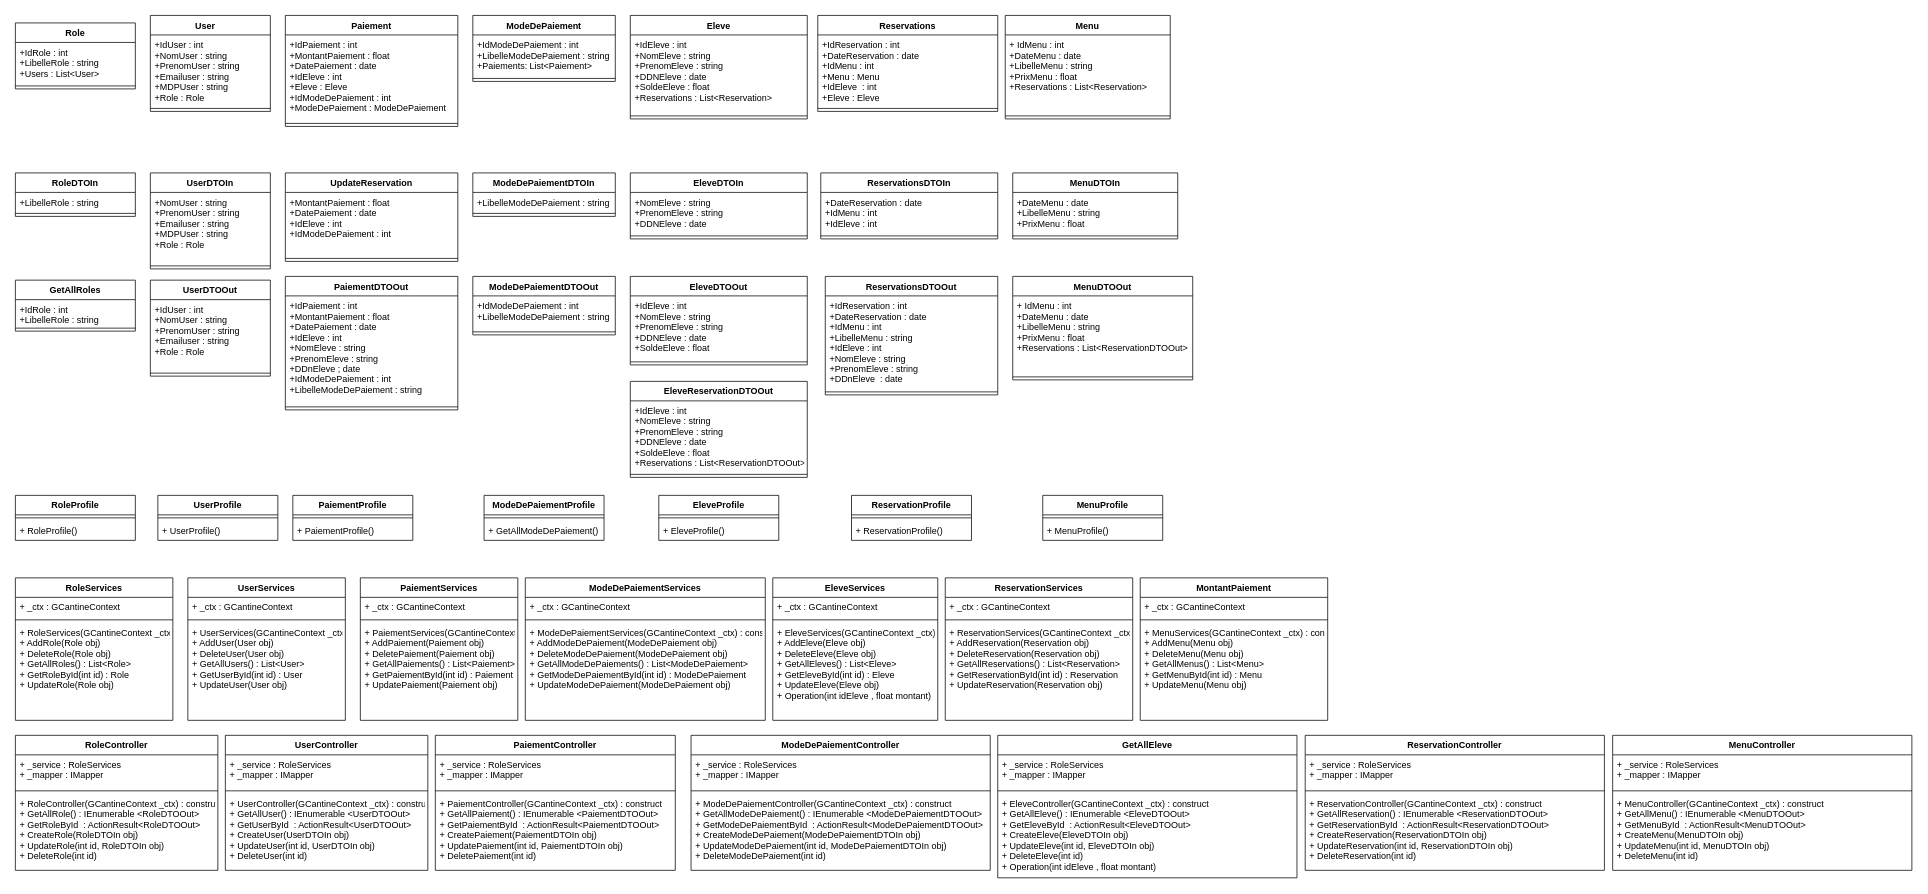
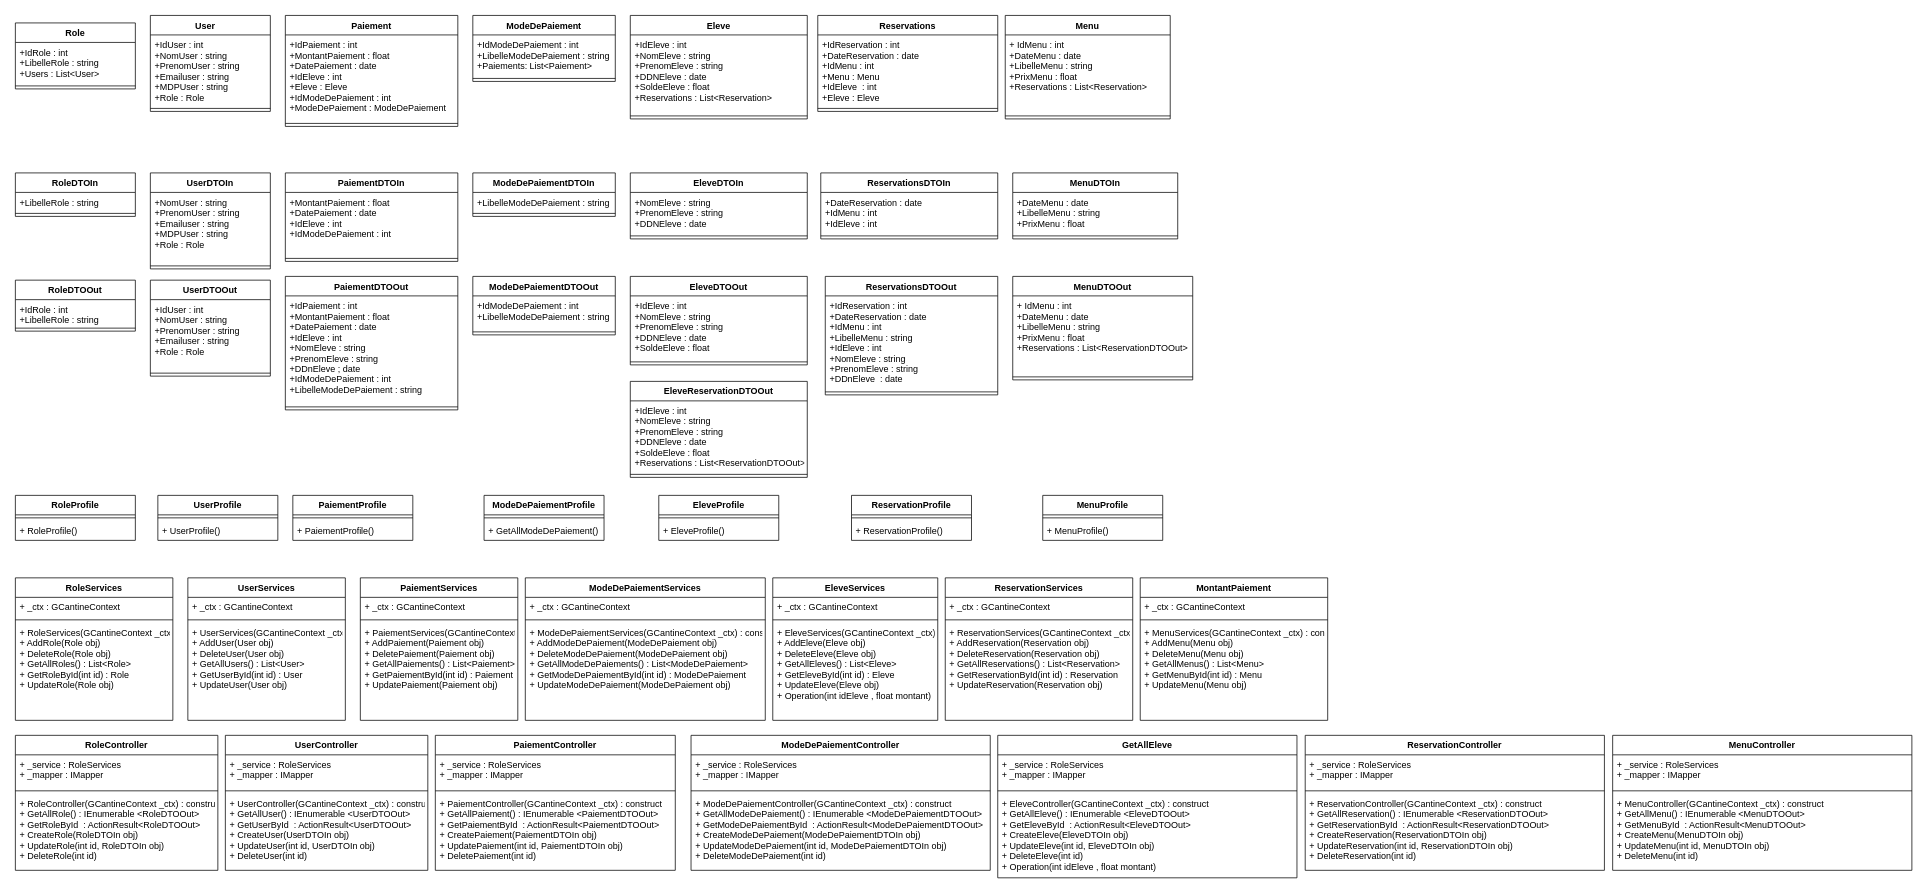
node "UpdateReservation": label "UpdateReservation" -> "PaiementDTOIn"
node "GetAllRoles": label "GetAllRoles" -> "RoleDTOOut"
